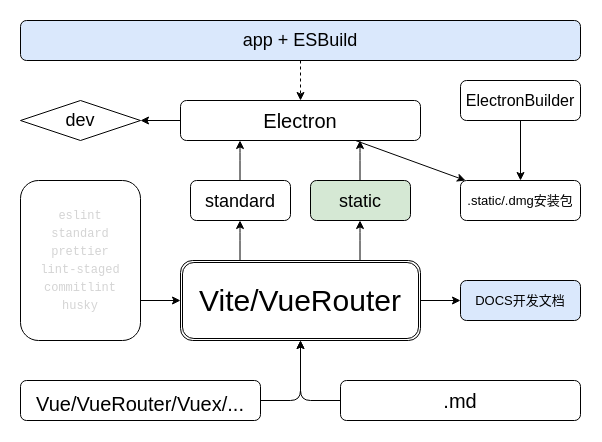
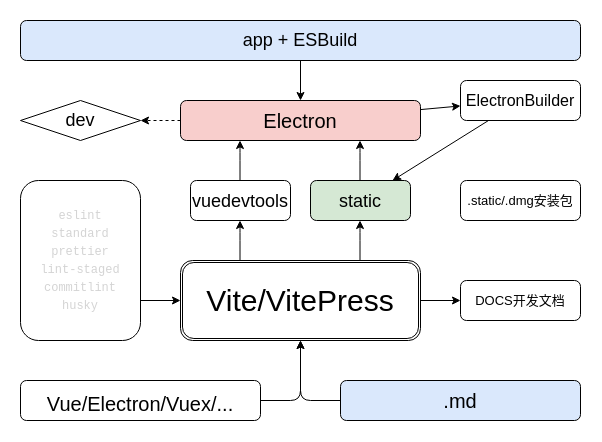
edge "app + ESBuild" -> "Electron": style dashed -> solid
edge "Electron" -> "dev": style solid -> dashed
node "Electron": fillcolor #ffffff -> #f8cecc
edge "ElectronBuilder" -> ".static/.dmg安装包": now "ElectronBuilder" -> "static"
edge "Electron" -> ".static/.dmg安装包": now "Electron" -> "ElectronBuilder"
node "standard": label "standard" -> "vuedevtools"
node "Vite/VueRouter": label "Vite/VueRouter" -> "Vite/VitePress"
node "DOCS开发文档": fillcolor #dae8fc -> #ffffff
node "Vue/VueRouter/Vuex/...": label "Vue/VueRouter/Vuex/..." -> "Vue/Electron/Vuex/..."
node ".md": fillcolor #ffffff -> #dae8fc
